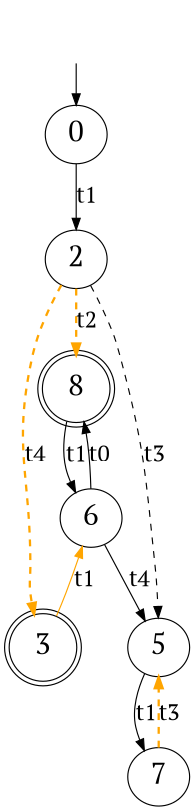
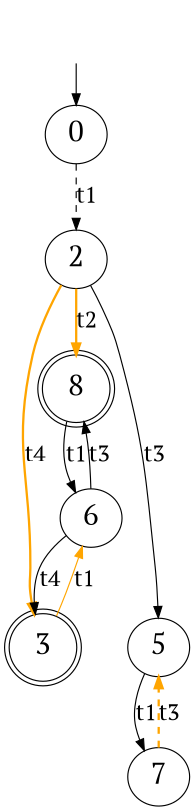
edge "0" -> "2": style solid -> dashed
edge "2" -> "8": style dashed -> solid
edge "2" -> "3": style dashed -> solid
edge "2" -> "5": style dashed -> solid
edge "6" -> "8": label "t0" -> "t3"
edge "6" -> "5": now "6" -> "3"
